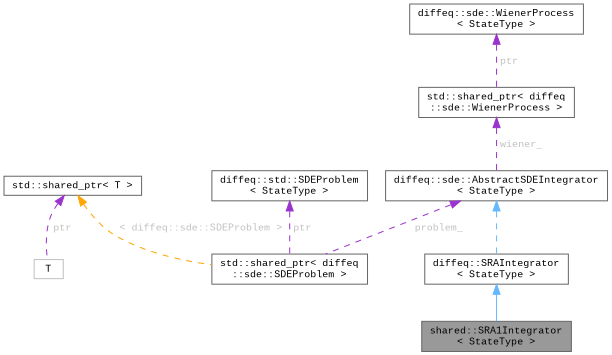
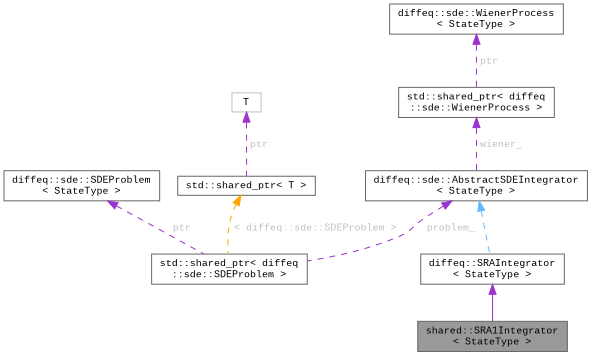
node "diffeq::std::SDEProblem < StateType >": label "diffeq::std::SDEProblem < StateType >" -> "diffeq::sde::SDEProblem < StateType >"
edge "T" -> "std::shared_ptr< T >": reversed
edge "shared::SRA1Integrator < StateType >" -> "diffeq::SRAIntegrator < StateType >": color steelblue1 -> darkorchid3
